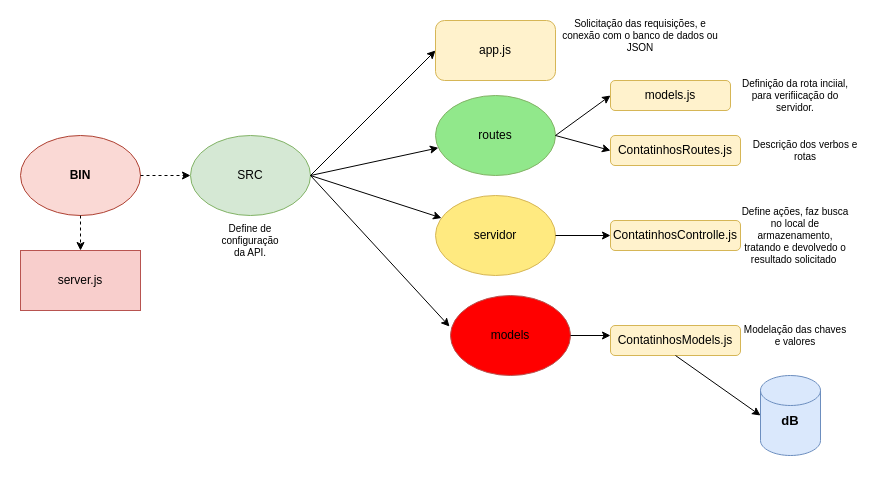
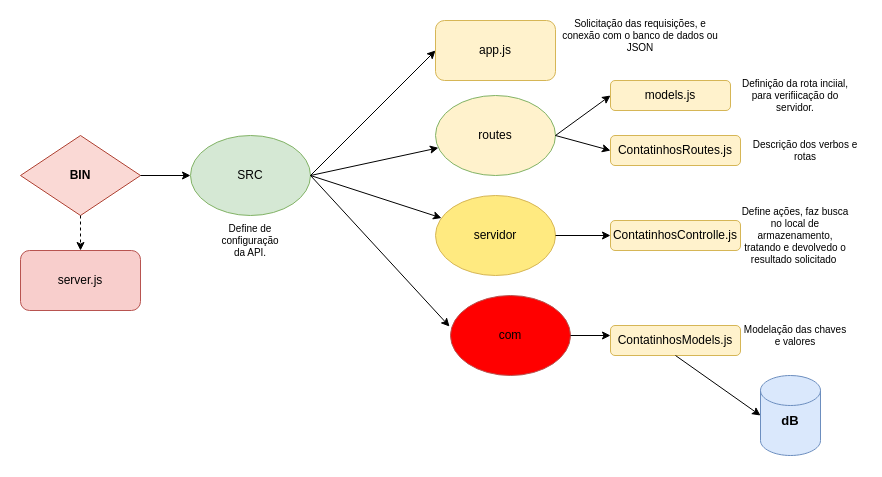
node "routes": fillcolor #91e88b -> #fff2cc
node "BIN": shape ellipse -> diamond
edge "BIN" -> "SRC": style dashed -> solid
node "server.js": shape rectangle -> rounded rectangle
node "models": label "models" -> "com"
